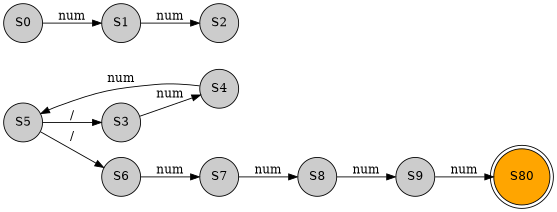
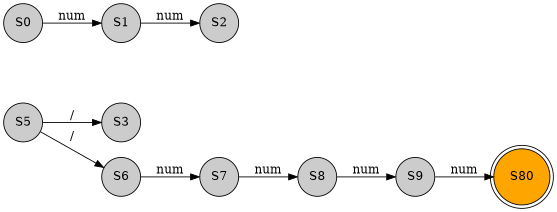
node "S4": removed
